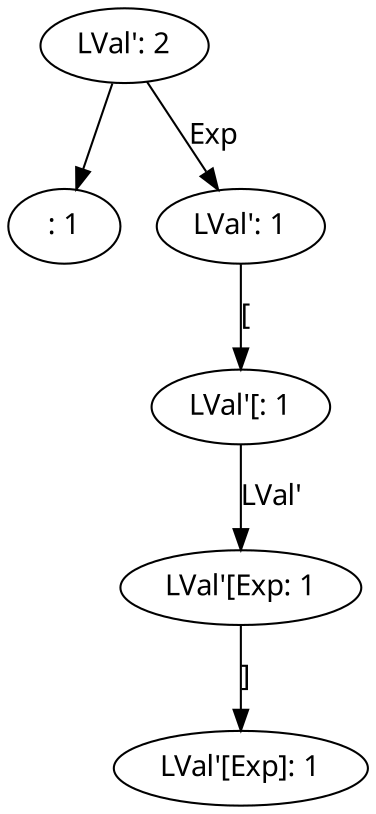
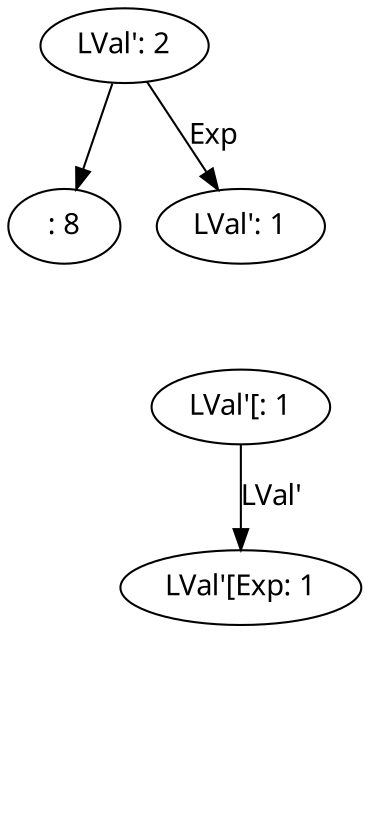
node ": 1": label ": 1" -> ": 8"
edge "LVal': 1" -> "LVal'[: 1": removed, label "["
node "LVal'[Exp]: 1": removed
